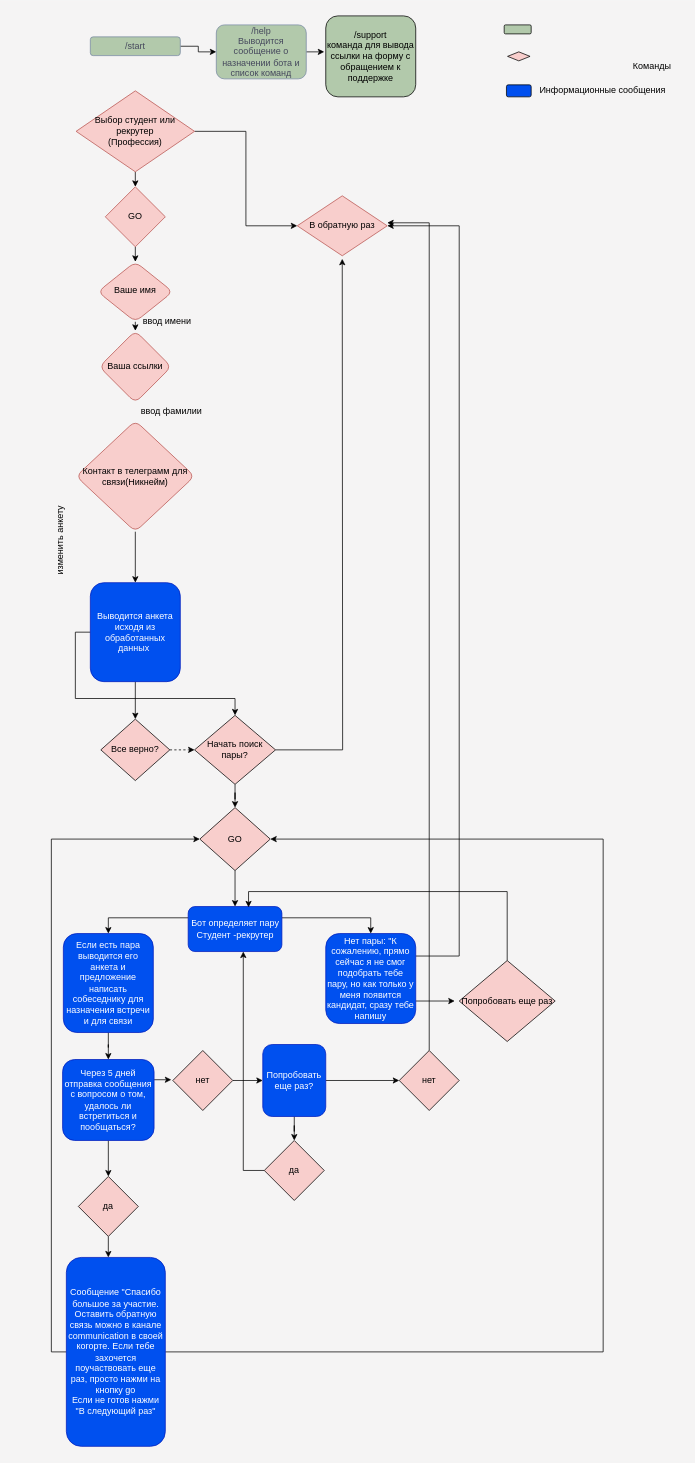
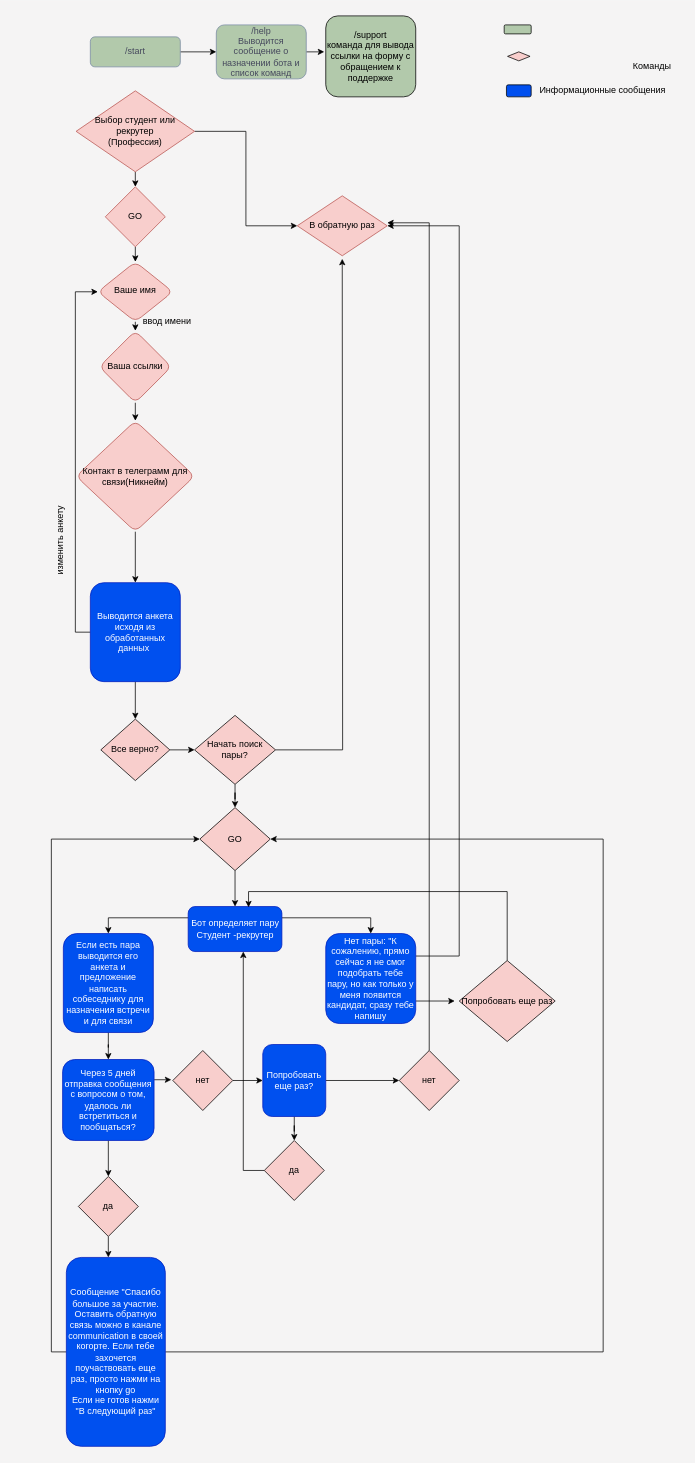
node "/start": size 90x19 -> 90x30
edge "Ваша ссылки" -> "Контакт в телеграмм для связи(Никнейм)": added
node "ввод фамилии": removed
edge "Выводится анкета исходя из обработанных данных" -> "Начать поиск пары?": now "Выводится анкета исходя из обработанных данных" -> "Ваше имя"
edge "Все верно?" -> "Начать поиск пары?": style dashed -> solid
